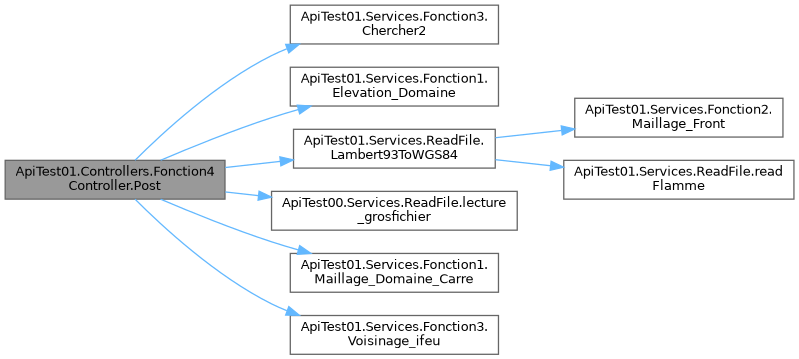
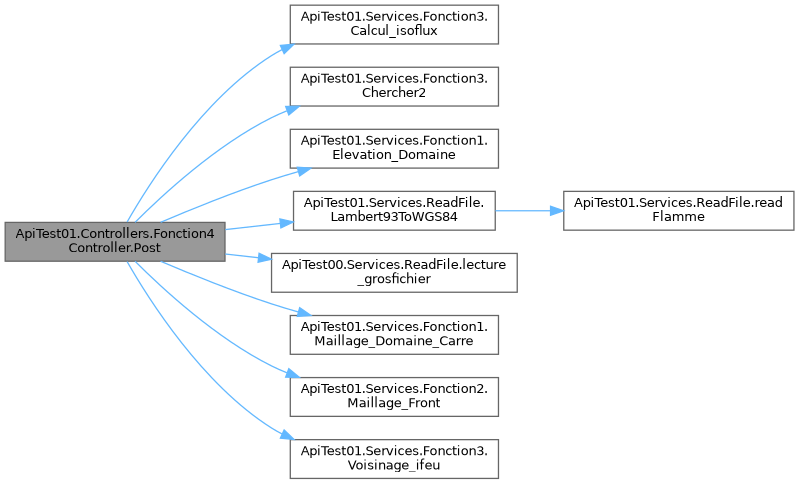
node "ApiTest01.Services.Fonction3. Calcul_isoflux": added
edge "ApiTest01.Services.ReadFile. Lambert93ToWGS84" -> "ApiTest01.Services.Fonction2. Maillage_Front": now "ApiTest01.Controllers.Fonction4 Controller.Post" -> "ApiTest01.Services.Fonction2. Maillage_Front"
